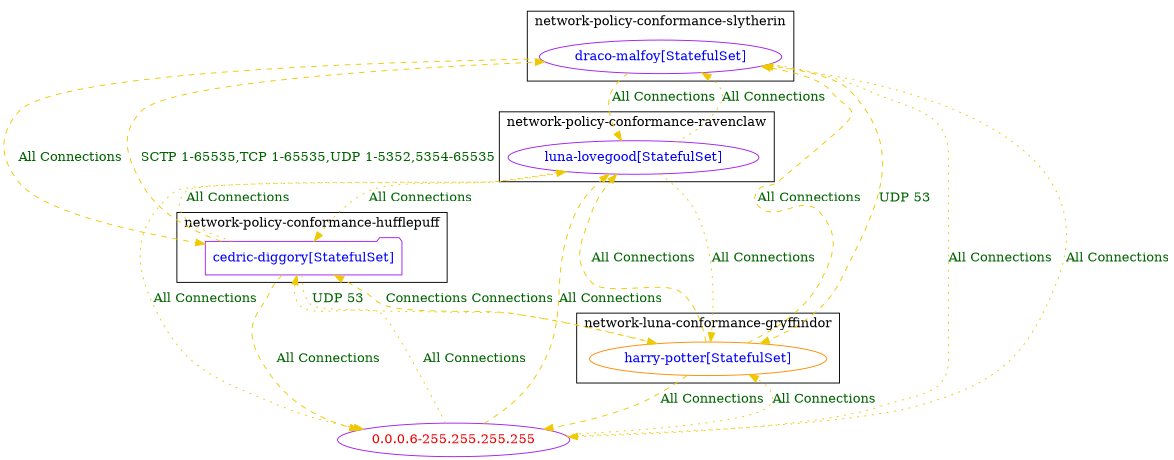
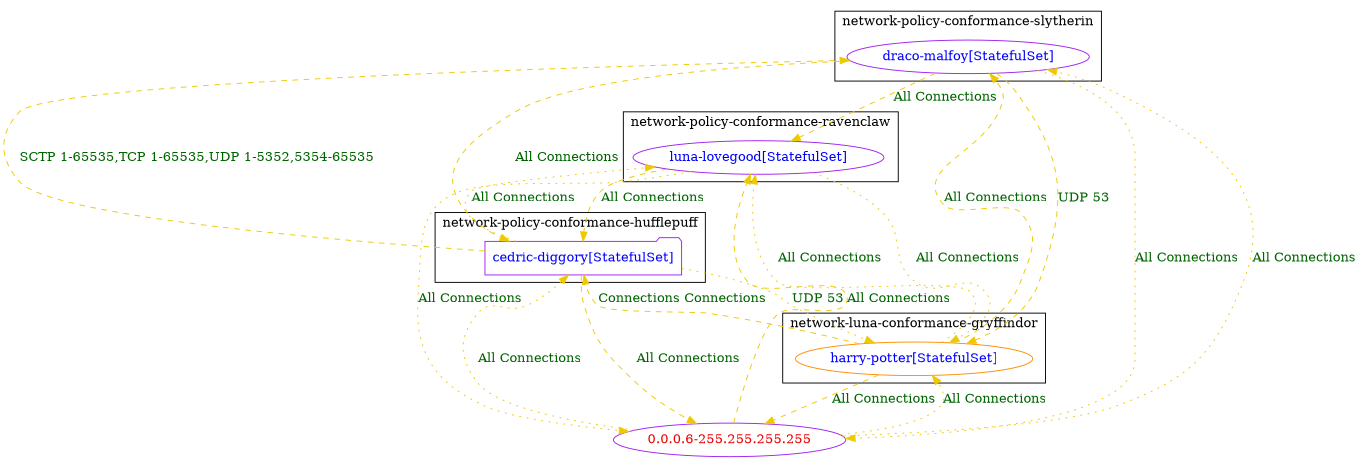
edge "luna-lovegood[StatefulSet]" -> "draco-malfoy[StatefulSet]": removed, label "All Connections"
edge "luna-lovegood[StatefulSet]" -> "cedric-diggory[StatefulSet]": style dotted -> dashed
edge "harry-potter[StatefulSet]" -> "luna-lovegood[StatefulSet]": style dashed -> dotted
